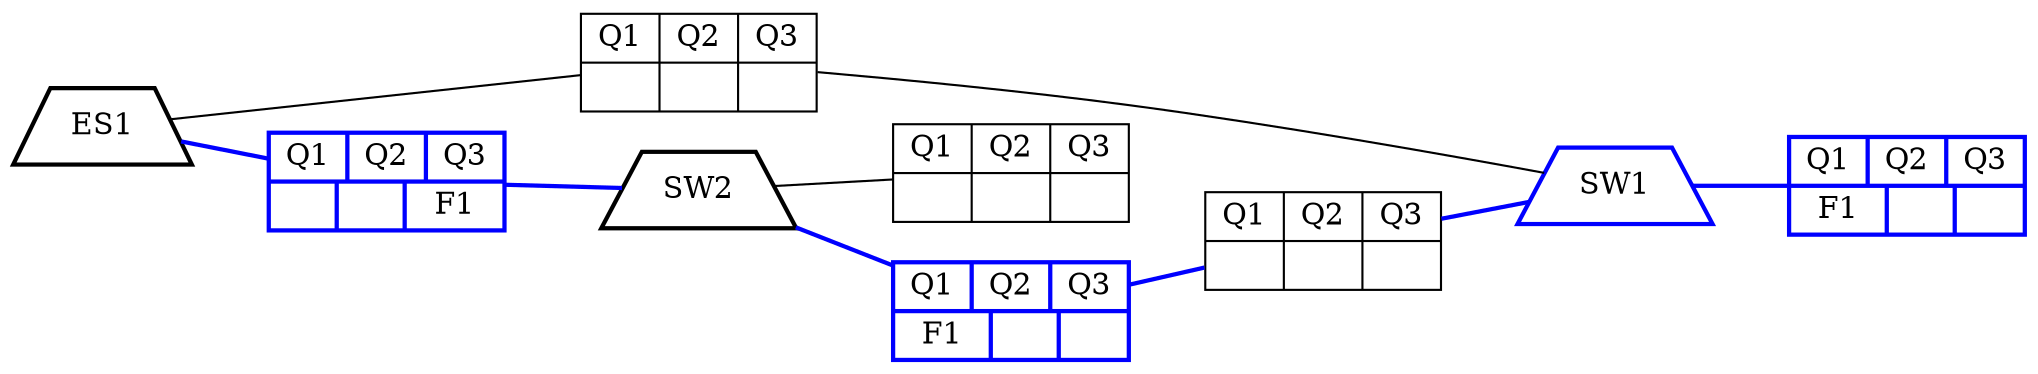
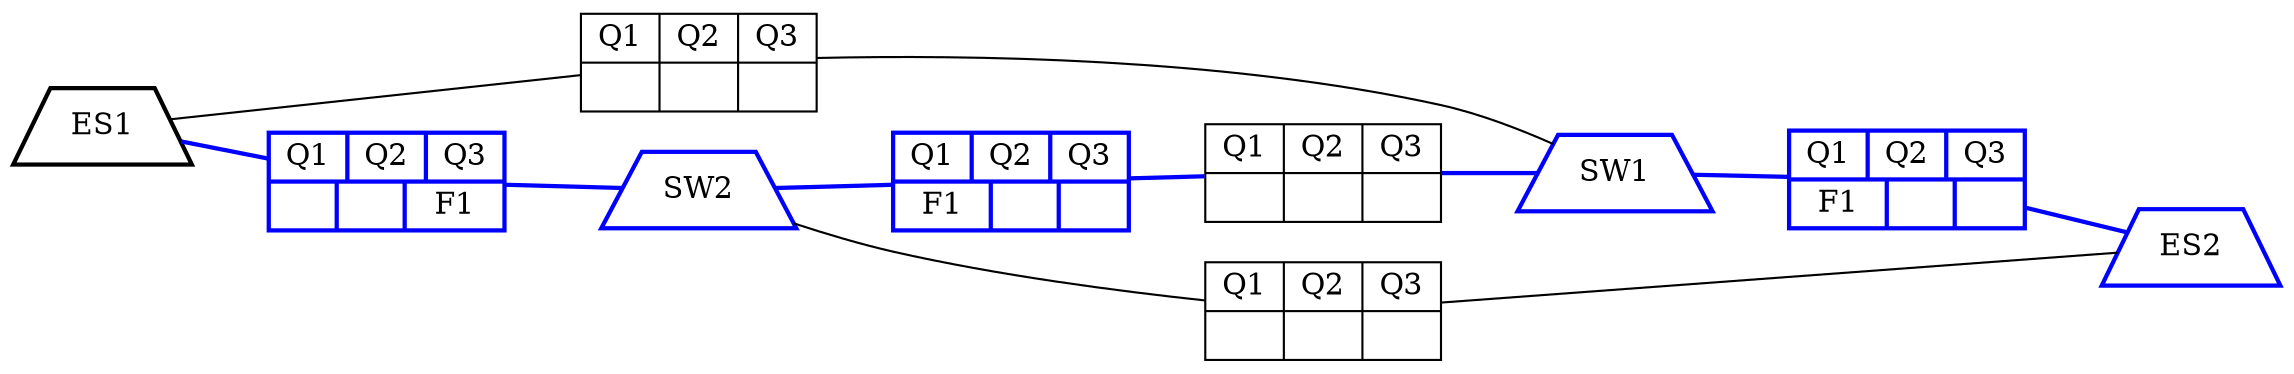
node "SW2": color black -> blue
node "ES2": added
